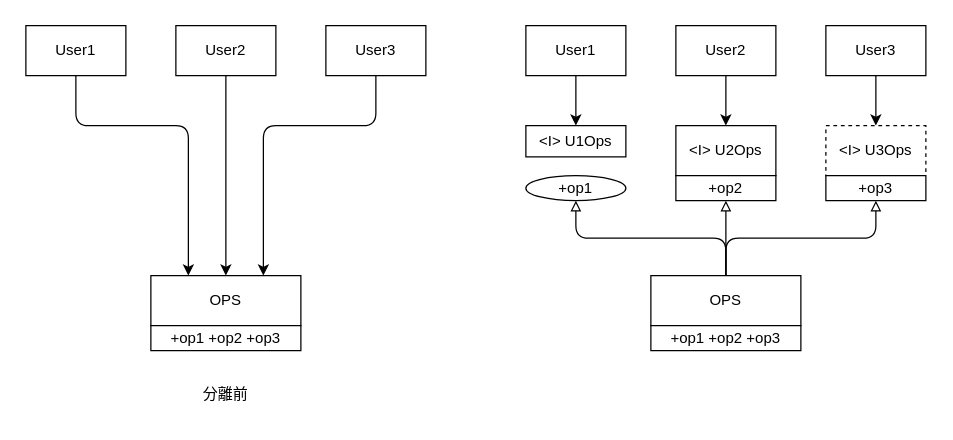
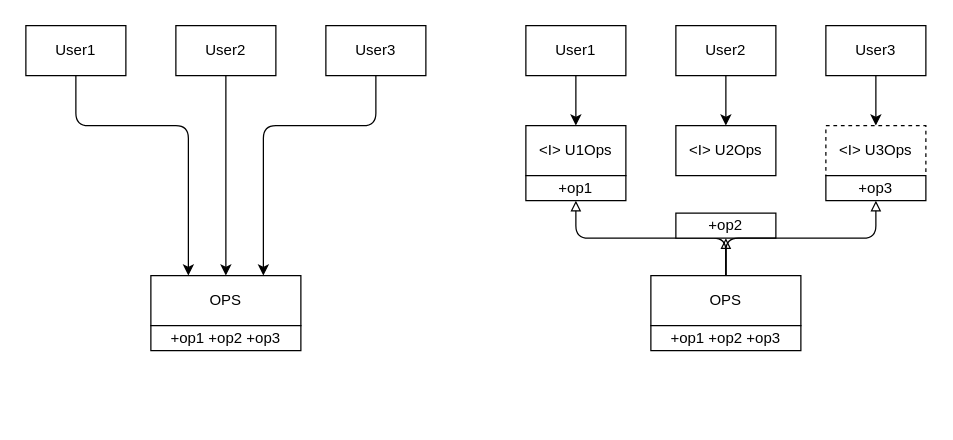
node "<I> U1Ops": size 100x31 -> 100x50
node "+op1": shape ellipse -> rectangle
node "+op2": moved (726, 188) -> (726, 226)
node "分離前": removed
